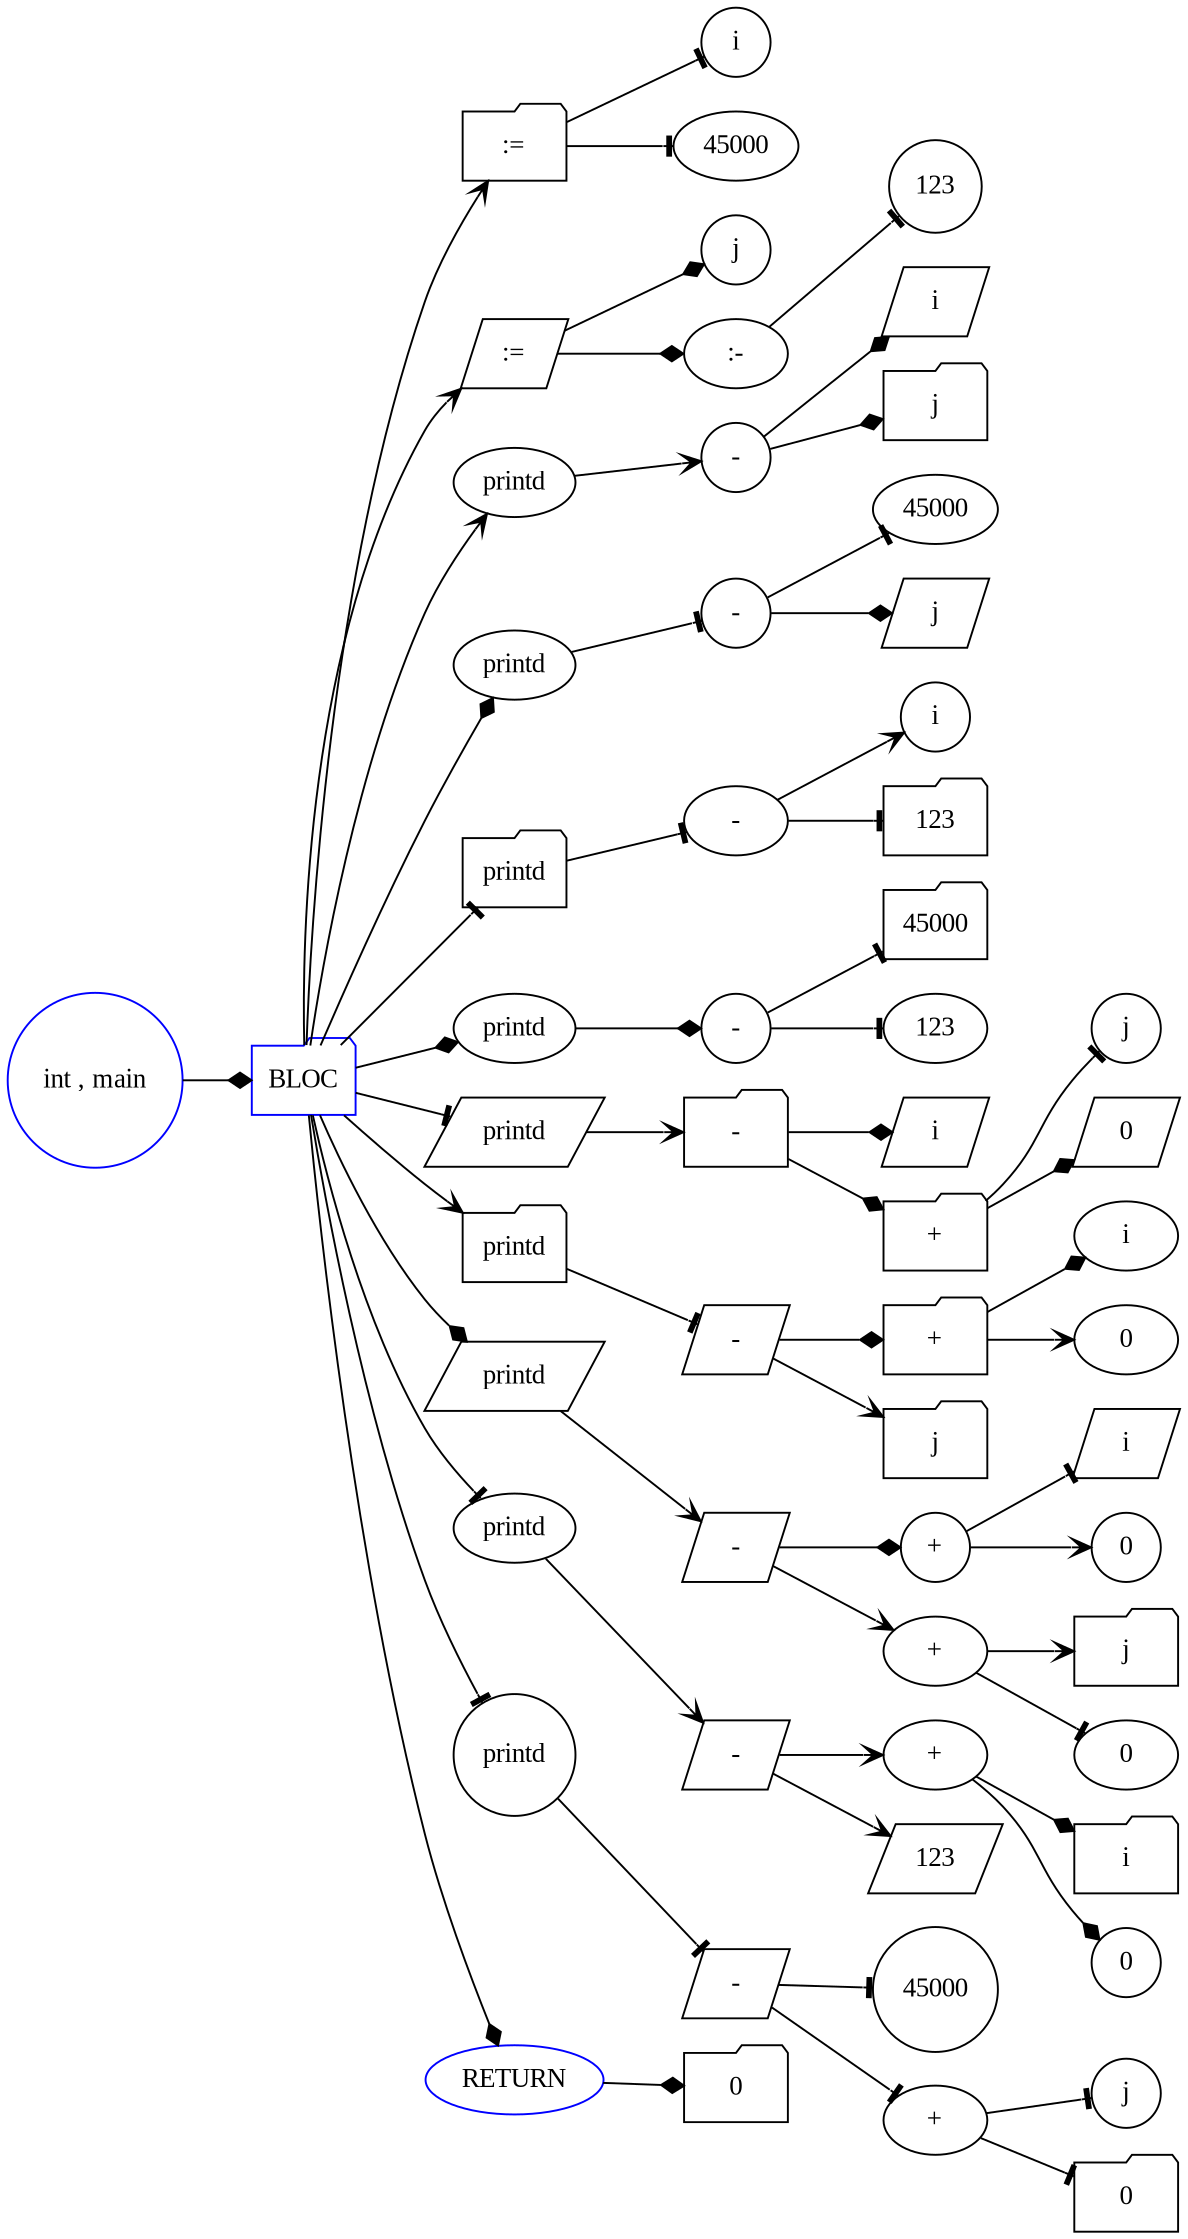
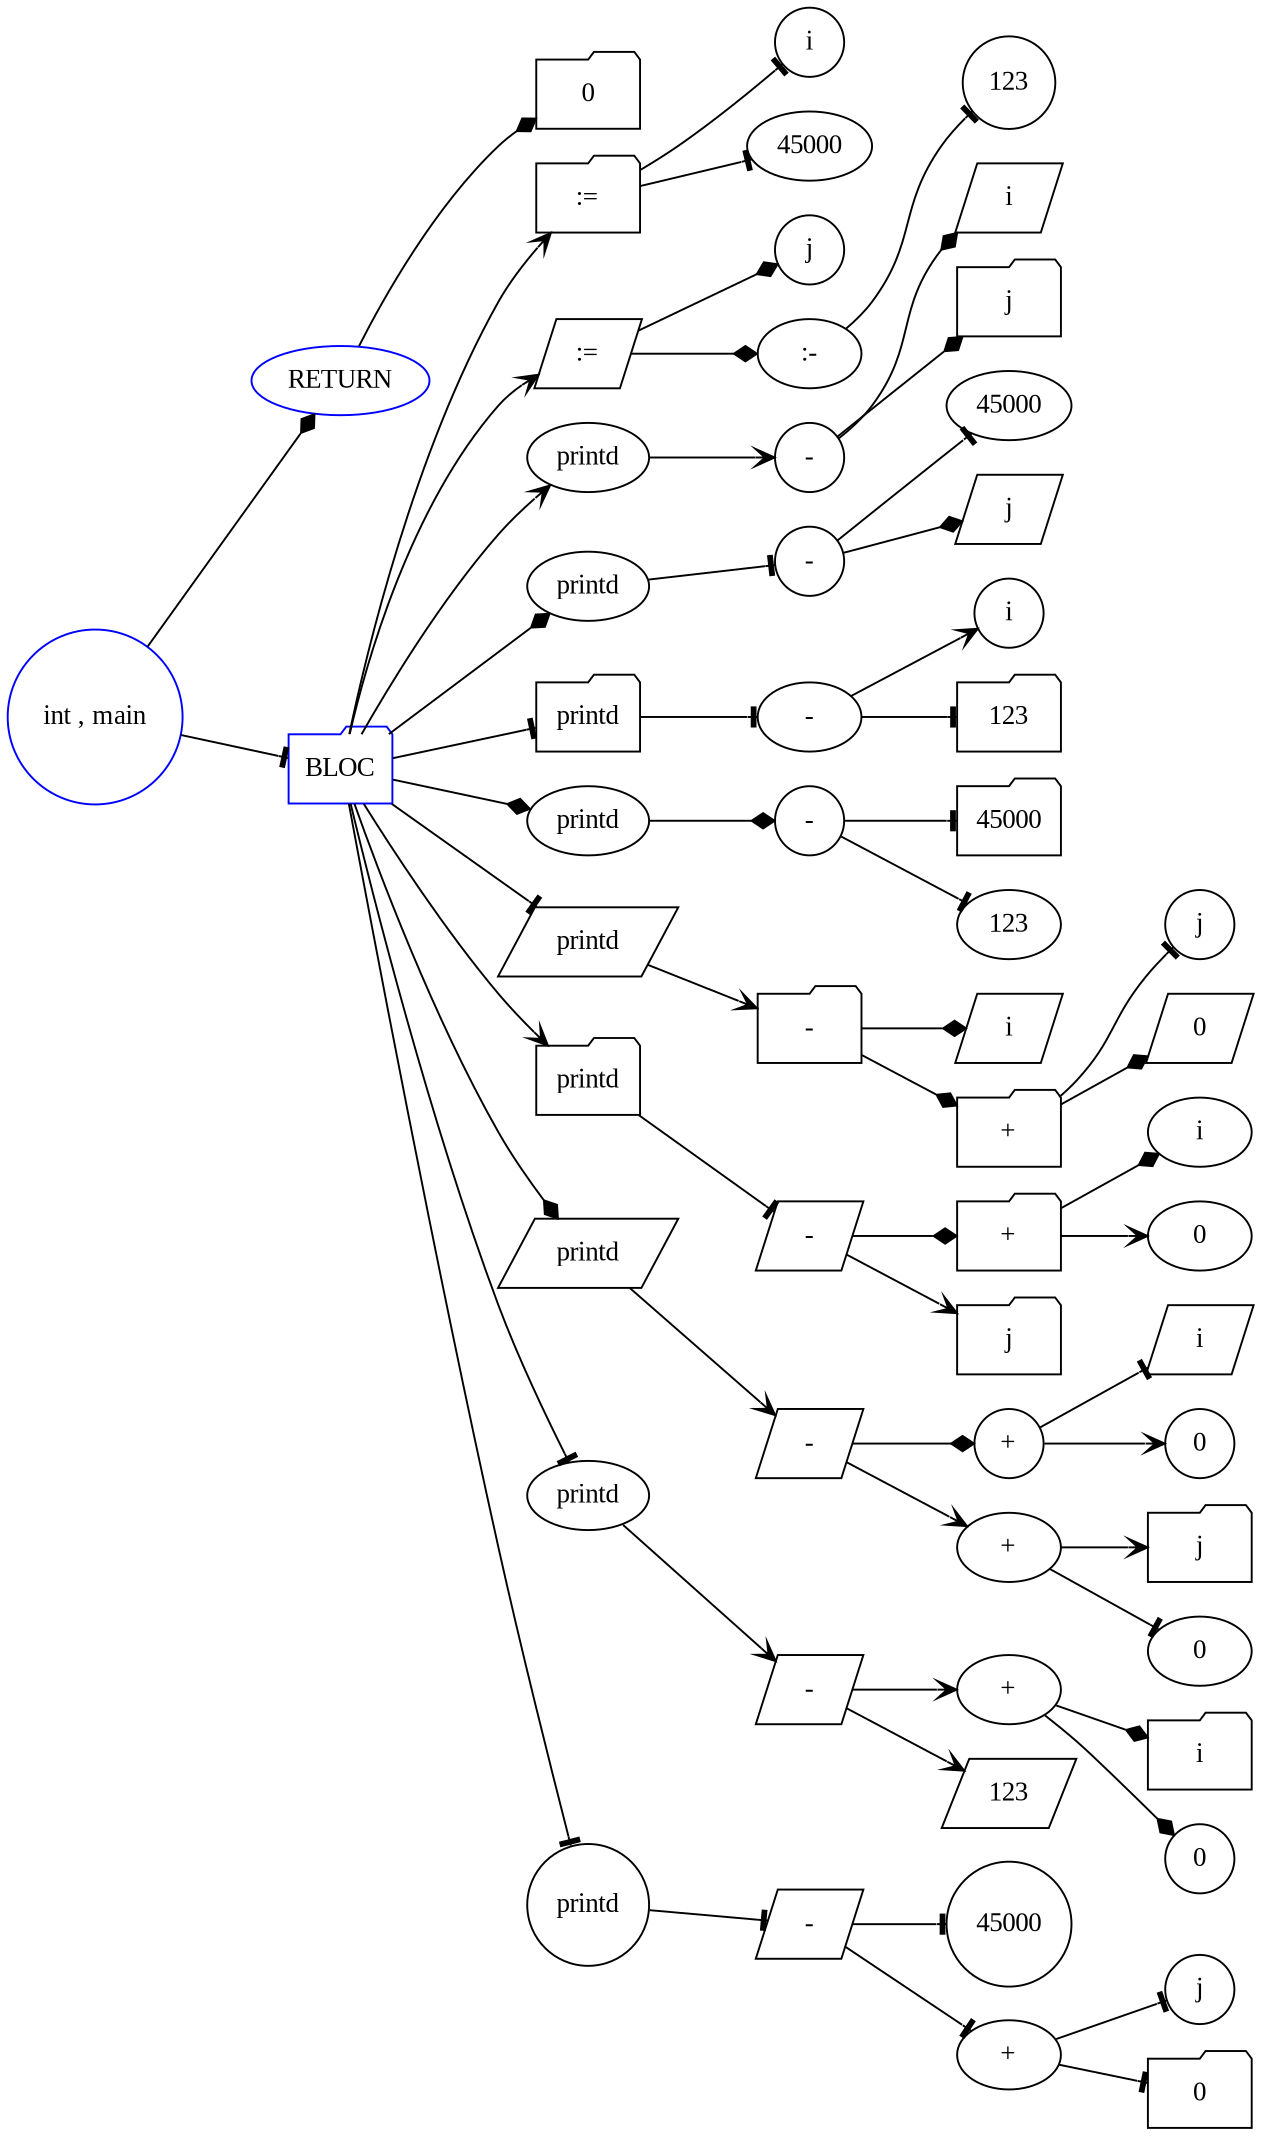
edge "int , main" -> "BLOC": arrowhead diamond -> tee
edge "BLOC" -> "RETURN": now "int , main" -> "RETURN"
